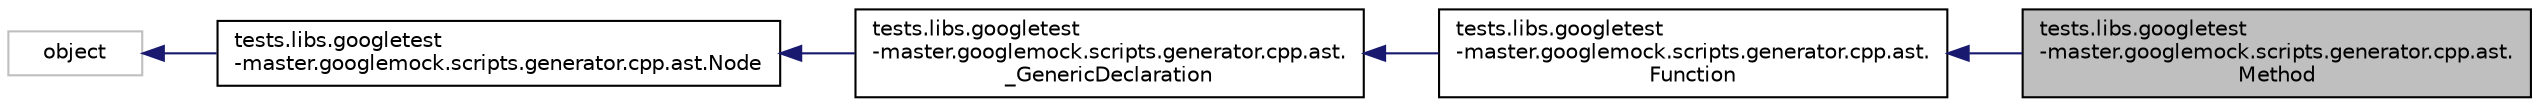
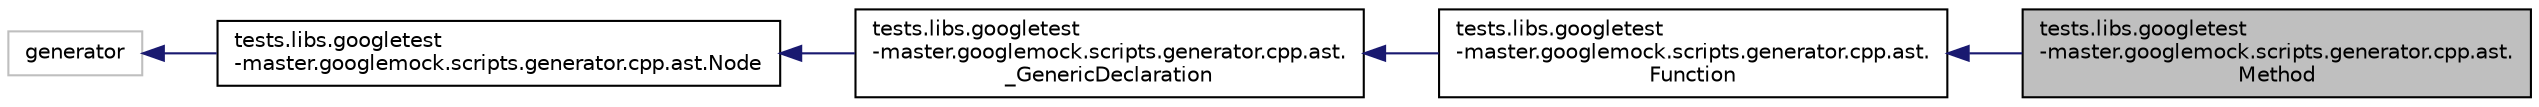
node "object": label "object" -> "generator"
